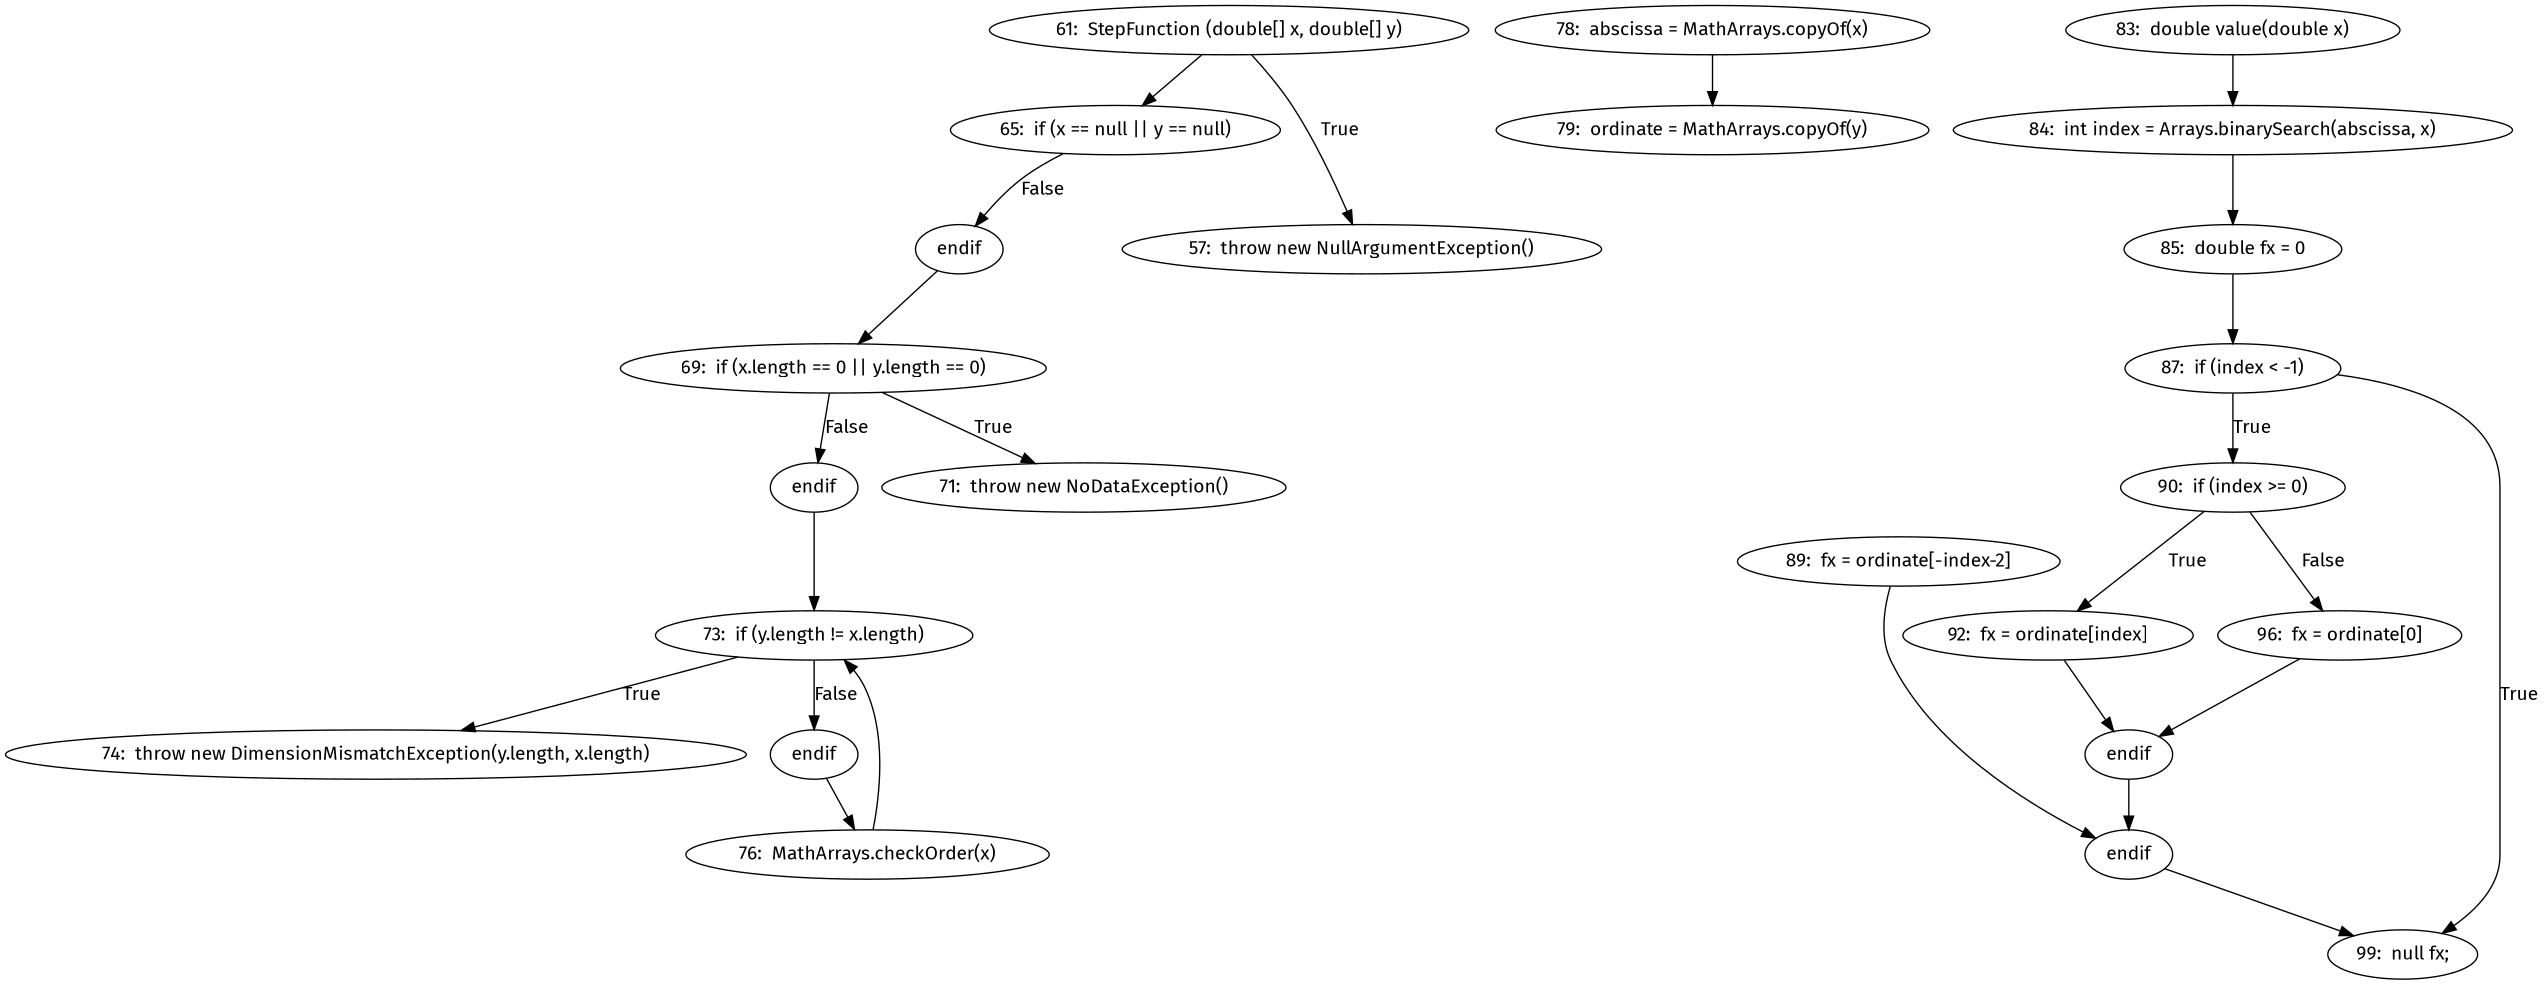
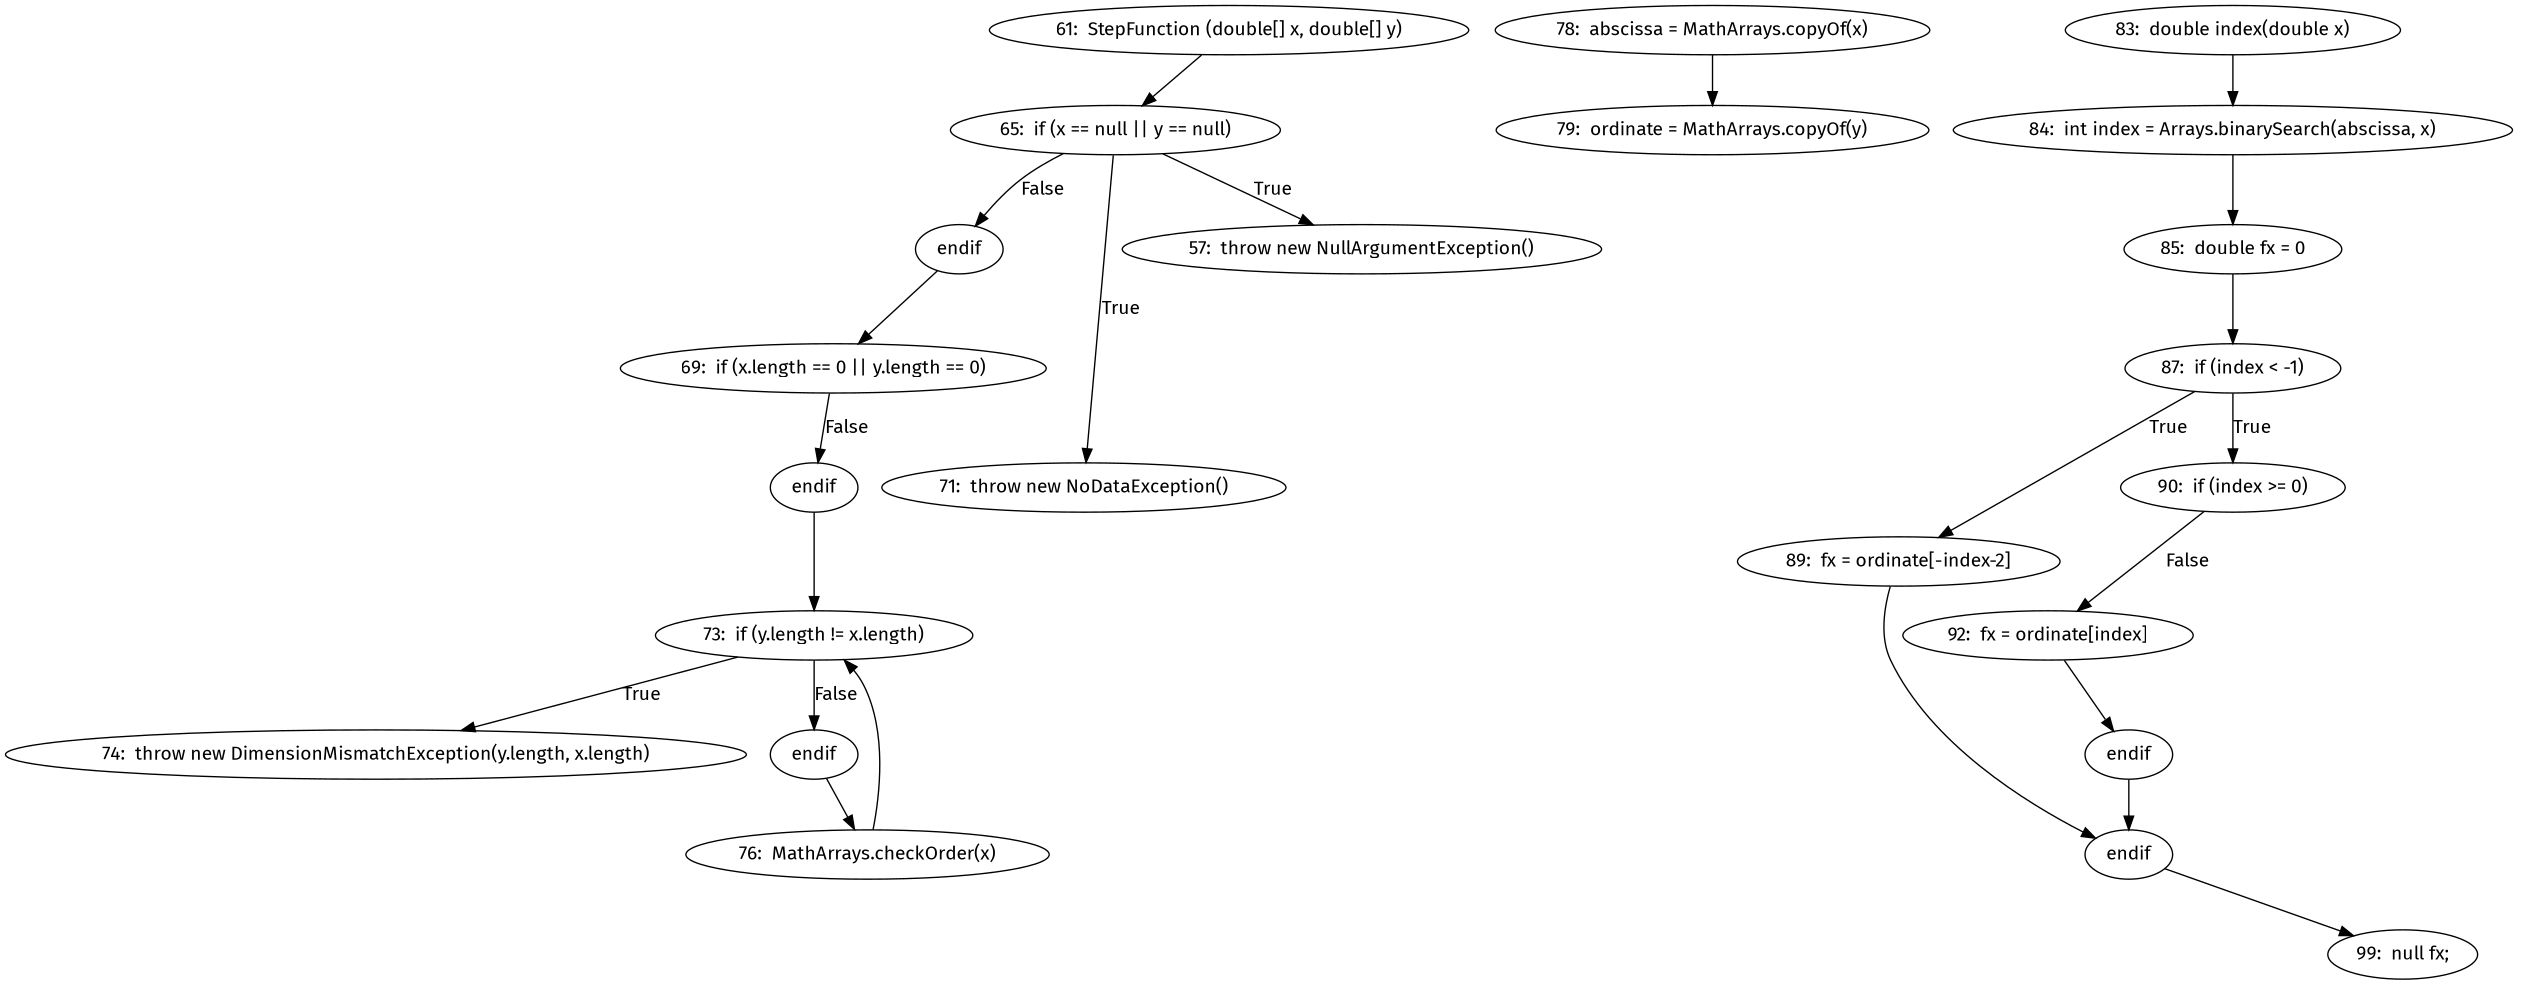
node "83:  double value(double x)": label "83:  double value(double x)" -> "83:  double index(double x)"
edge "61:  StepFunction (double[] x, double[] y)" -> "57:  throw new NullArgumentException()": now "65:  if (x == null || y == null)" -> "57:  throw new NullArgumentException()"
edge "69:  if (x.length == 0 || y.length == 0)" -> "71:  throw new NoDataException()": now "65:  if (x == null || y == null)" -> "71:  throw new NoDataException()"
edge "90:  if (index >= 0)" -> "92:  fx = ordinate[index]": label "True" -> "False"
edge "87:  if (index < -1)" -> "99:  null fx;": now "87:  if (index < -1)" -> "89:  fx = ordinate[-index-2]"
node "96:  fx = ordinate[0]": removed
